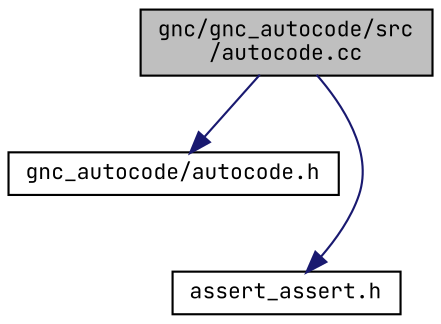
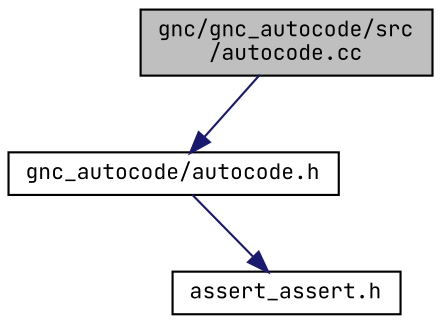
edge "gnc/gnc_autocode/src /autocode.cc" -> "assert_assert.h": now "gnc_autocode/autocode.h" -> "assert_assert.h"
